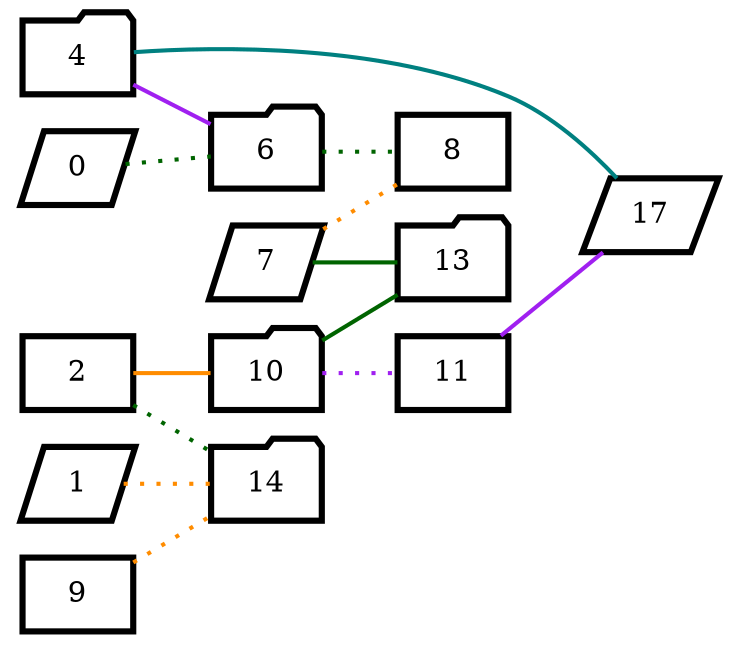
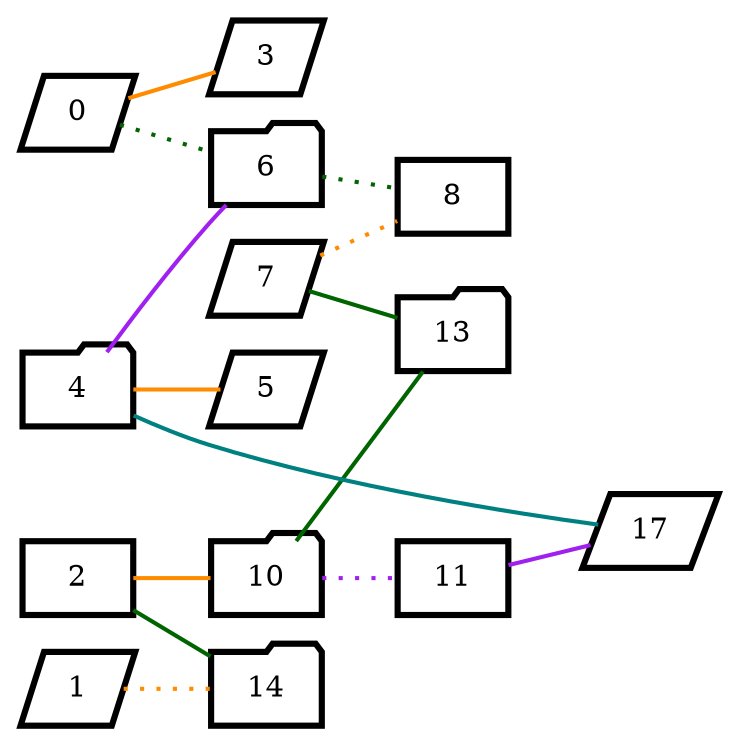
node "3": added
node "5": added
edge "2" -- "14": style dotted -> solid
node "9": removed
